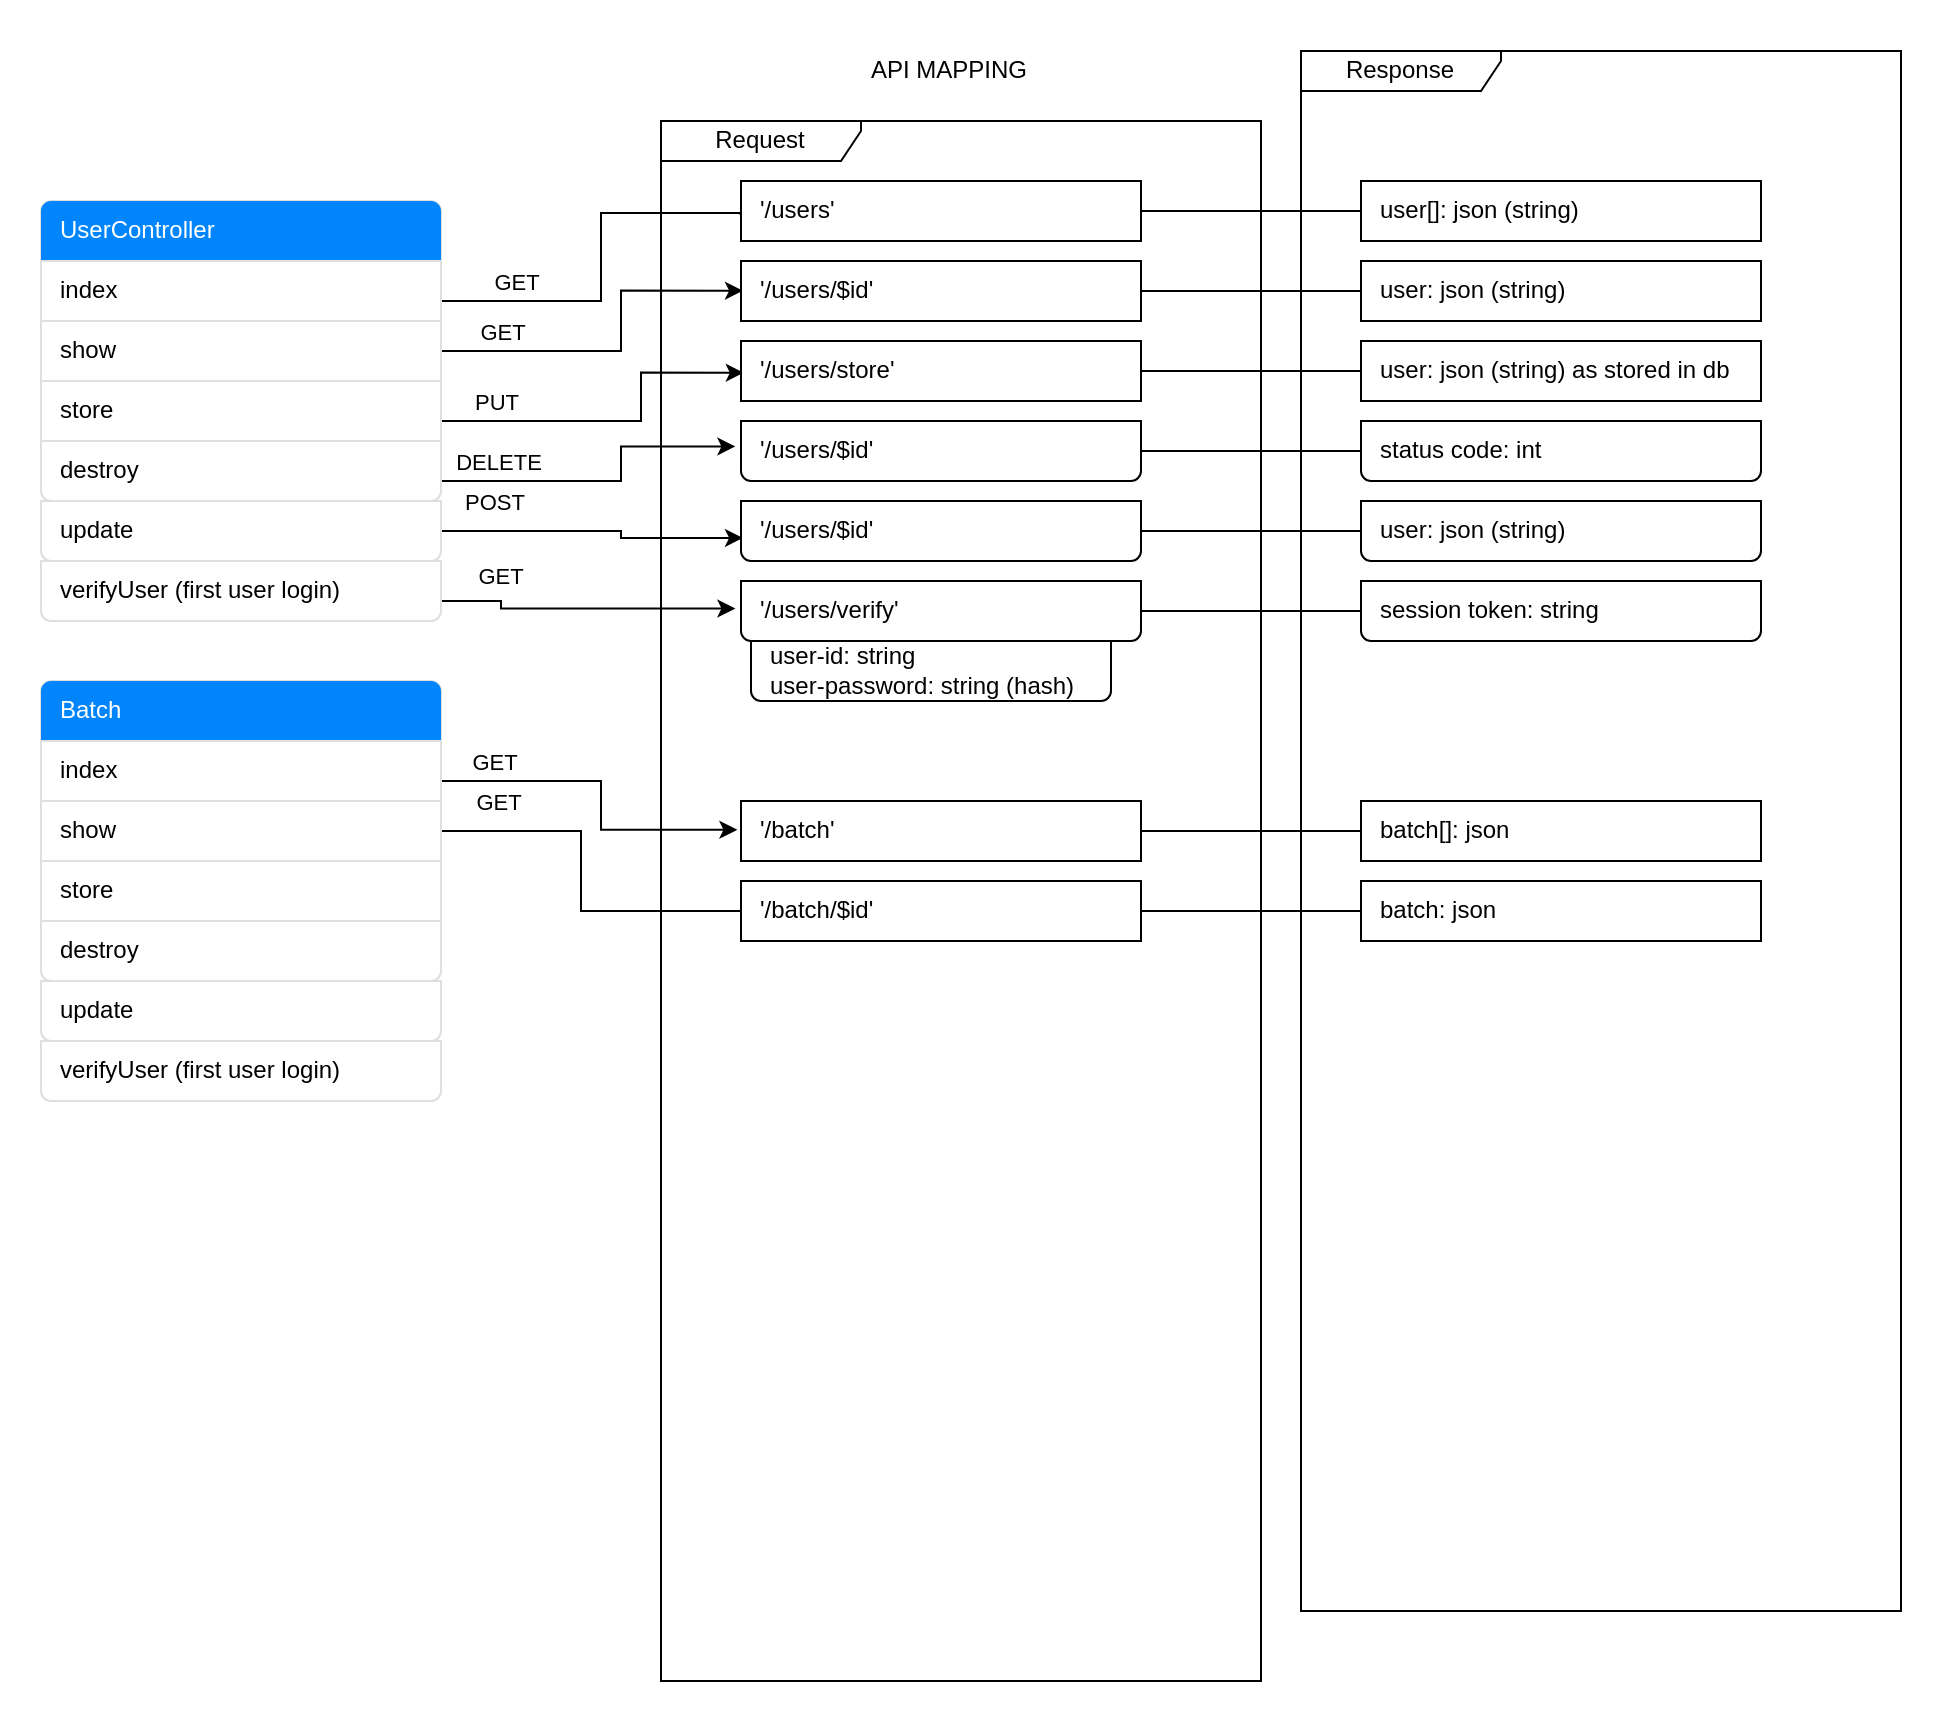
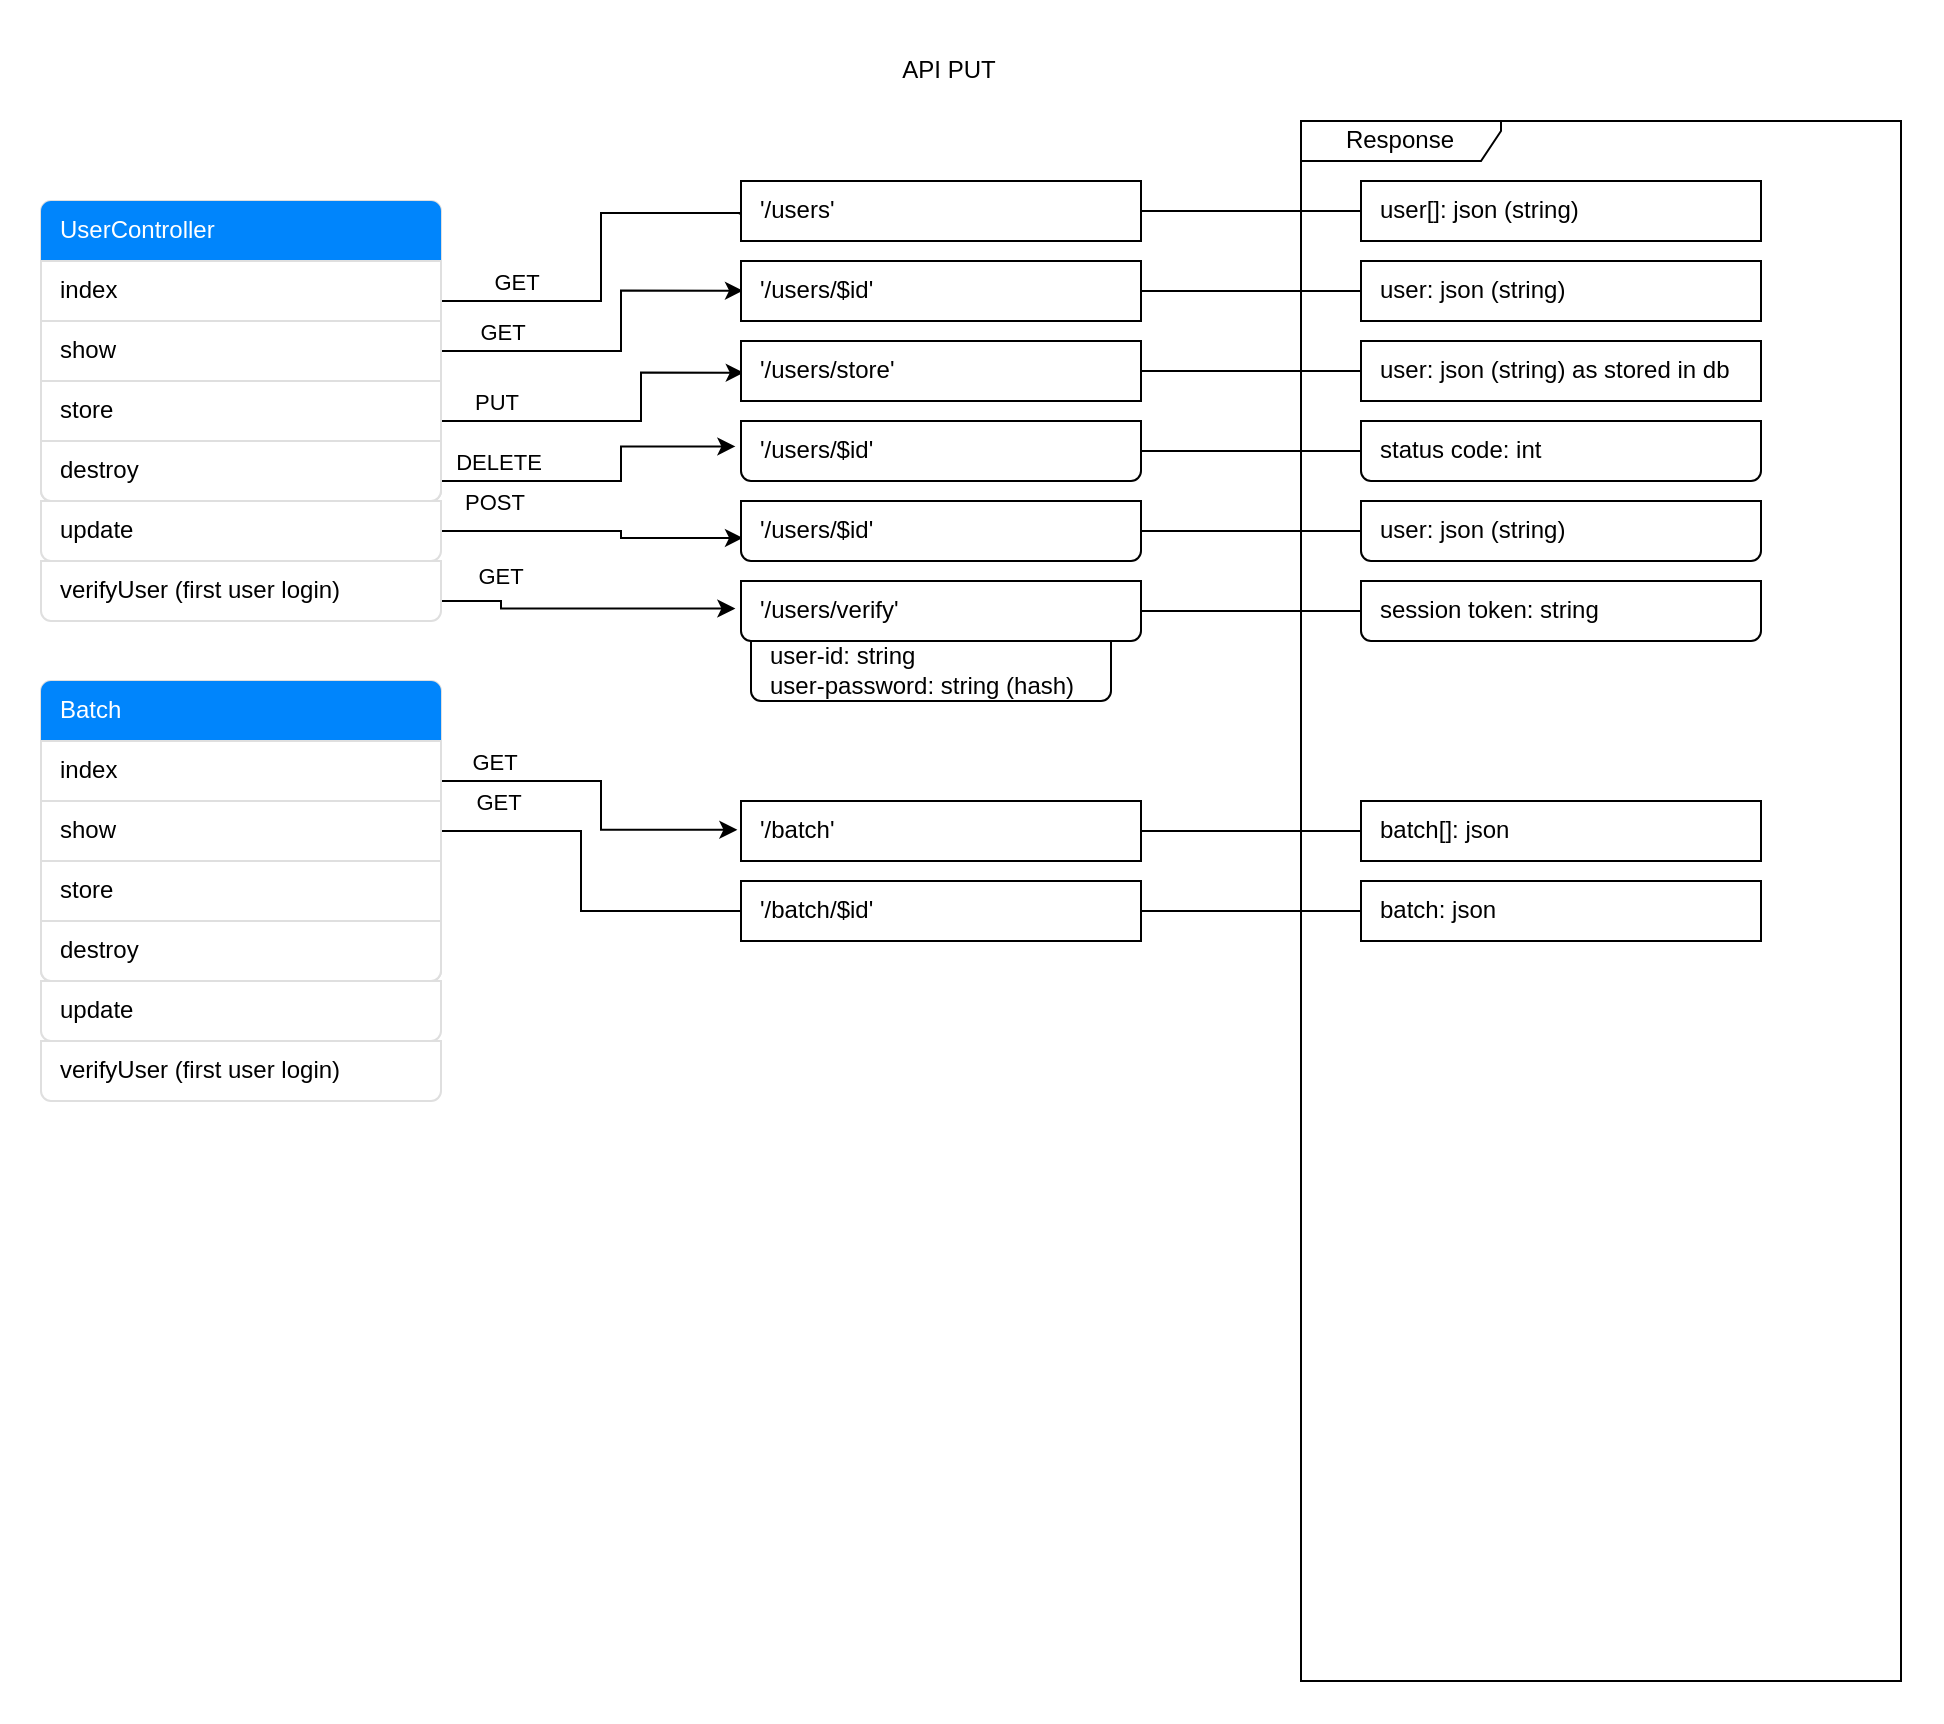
node "API MAPPING": label "API MAPPING" -> "API PUT"
node "Response": moved (1601, 831) -> (1601, 901)
node "Request": removed
